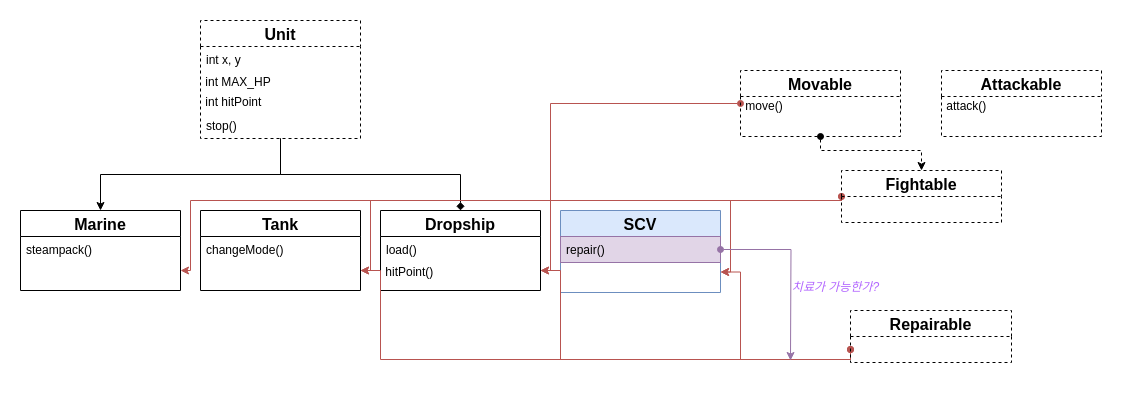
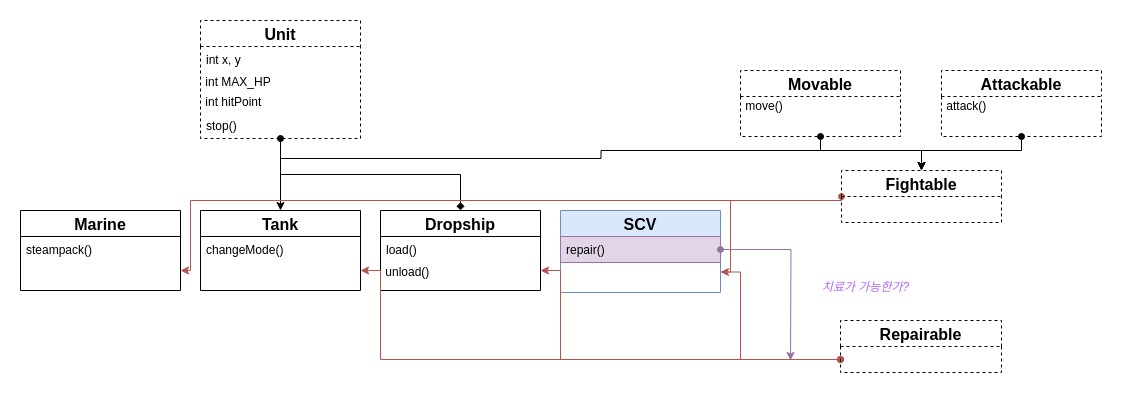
edge "Movable" -- "Dropship": removed
edge "Movable" -- "Fightable": style dashed -> solid
edge "Attackable" -- "Fightable": added
edge "Unit" -> "Marine": now "Unit" -> "Fightable"
edge "Unit" -- "Tank": added
edge "Fightable" -- "Tank": removed
edge "Fightable" -- "SCV": arrowhead classic -> none
node "hitPoint()": label "hitPoint()" -> "unload()"
node "치료가 가능한가?": moved (836, 286) -> (866, 286)
node "Repairable": moved (931, 337) -> (921, 347)
